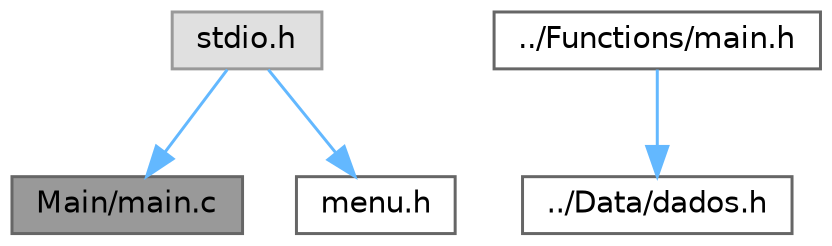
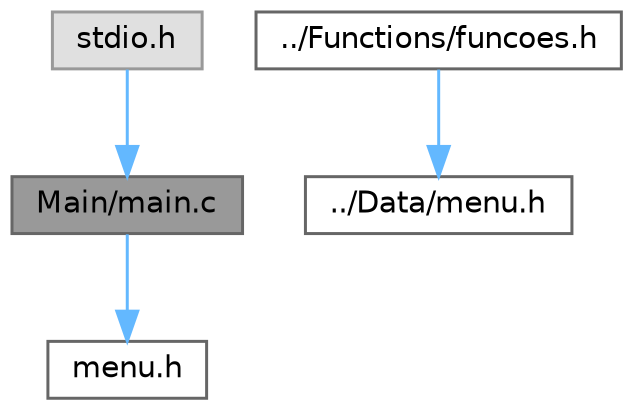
node "../Functions/main.h": label "../Functions/main.h" -> "../Functions/funcoes.h"
edge "stdio.h" -> "menu.h": now "Main/main.c" -> "menu.h"
node "../Data/dados.h": label "../Data/dados.h" -> "../Data/menu.h"
